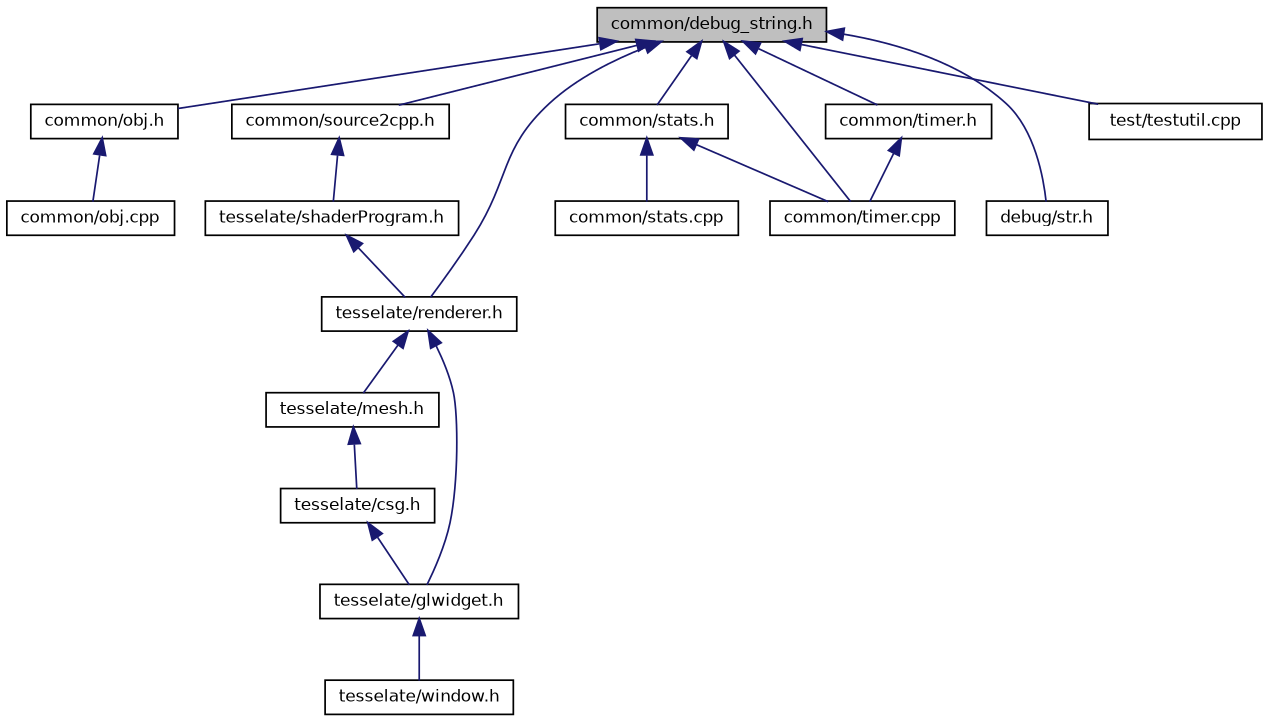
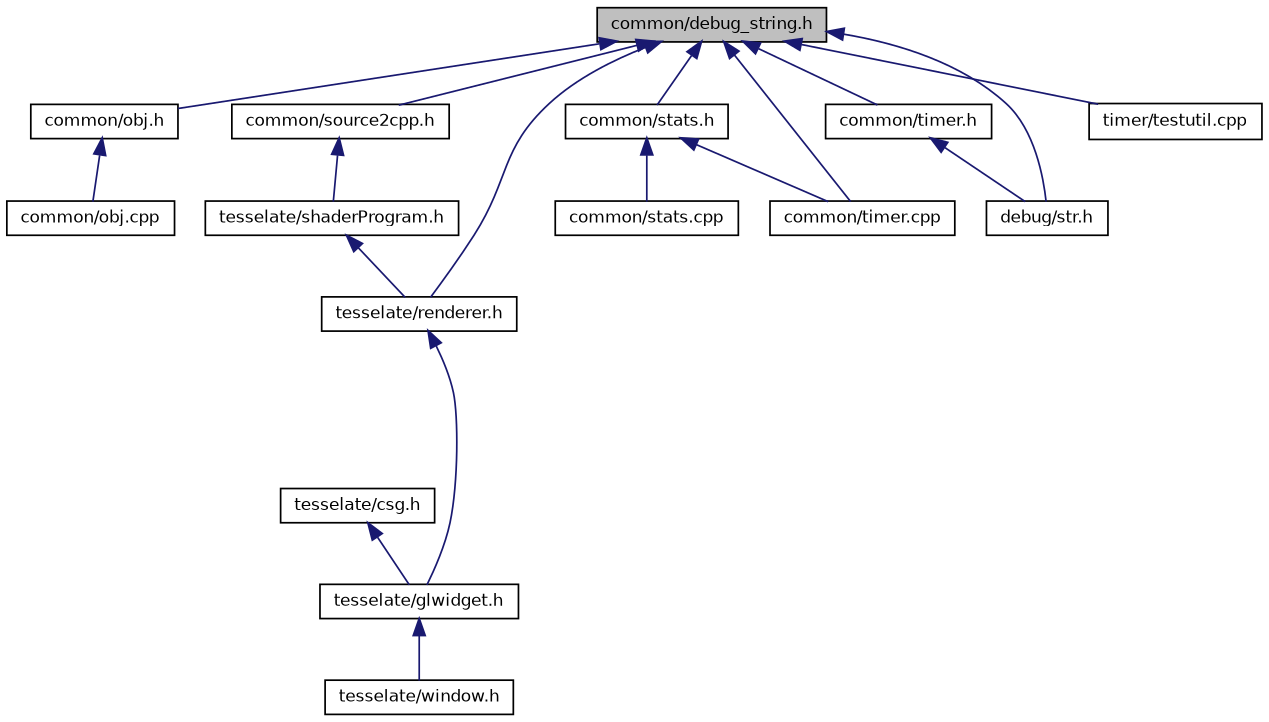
node "test/testutil.cpp": label "test/testutil.cpp" -> "timer/testutil.cpp"
edge "common/timer.cpp" -> "common/timer.h": now "debug/str.h" -> "common/timer.h"
node "tesselate/mesh.h": removed
